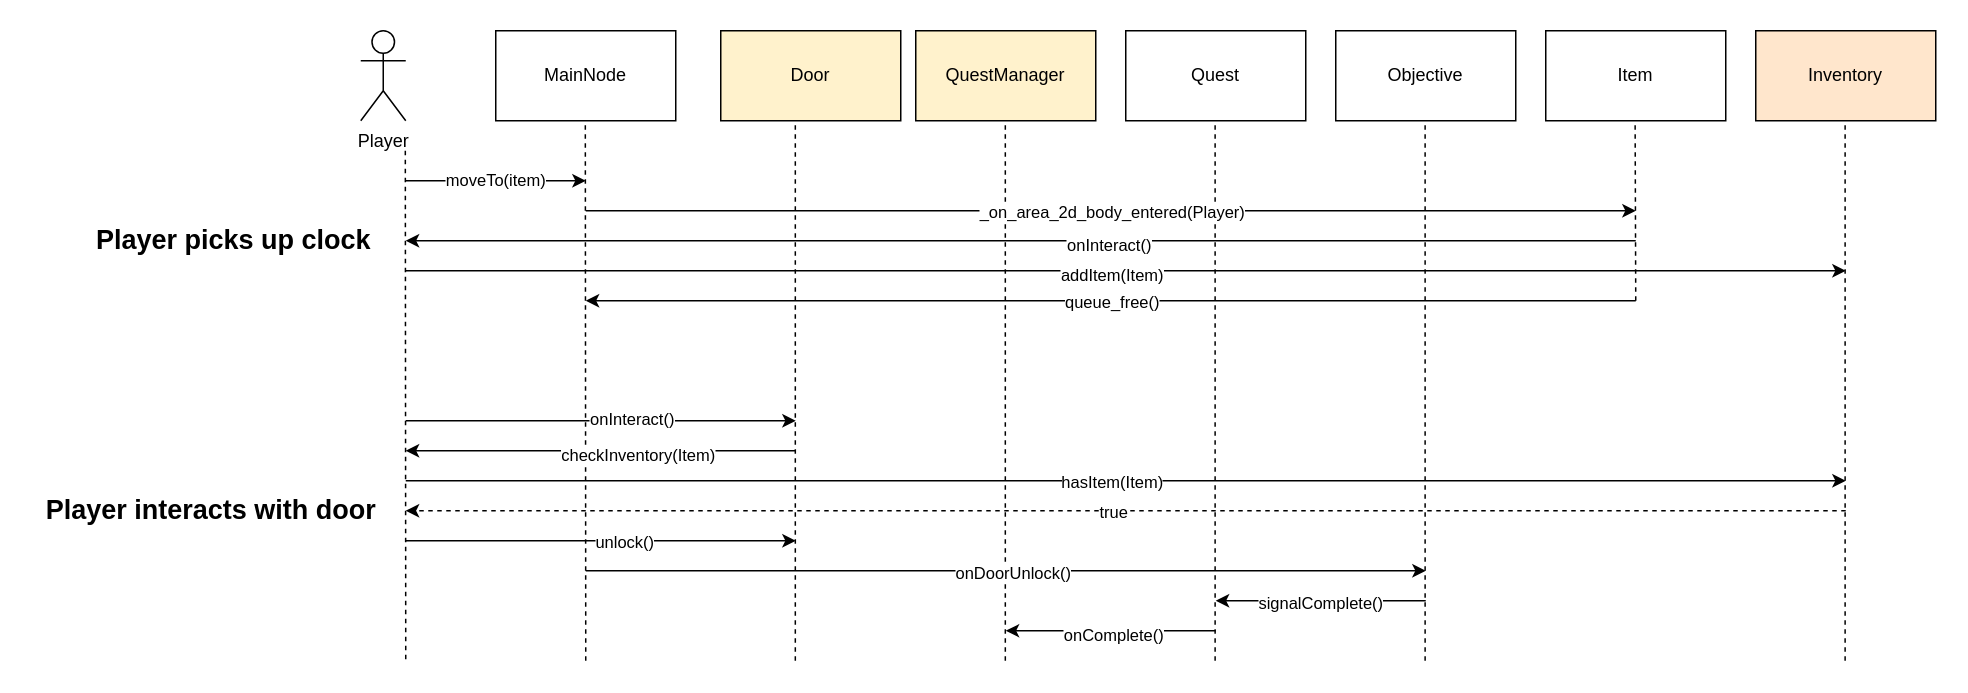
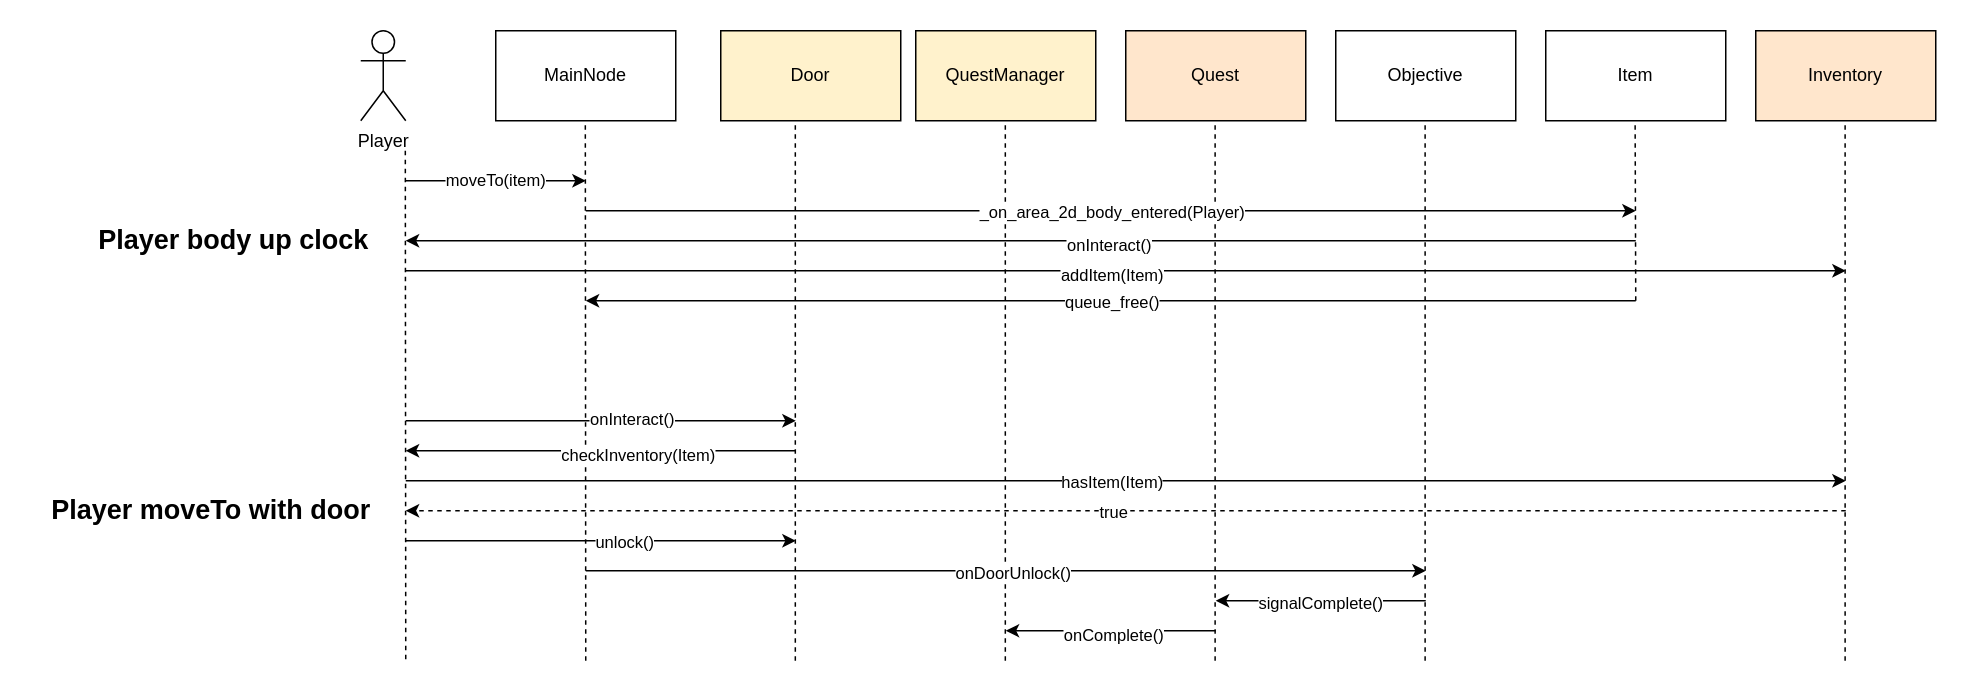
node "Quest": fillcolor #ffffff -> #ffe6cc
node "Player picks up clock": label "Player picks up clock" -> "Player body up clock"
node "Player interacts with door": label "Player interacts with door" -> "Player moveTo with door"
